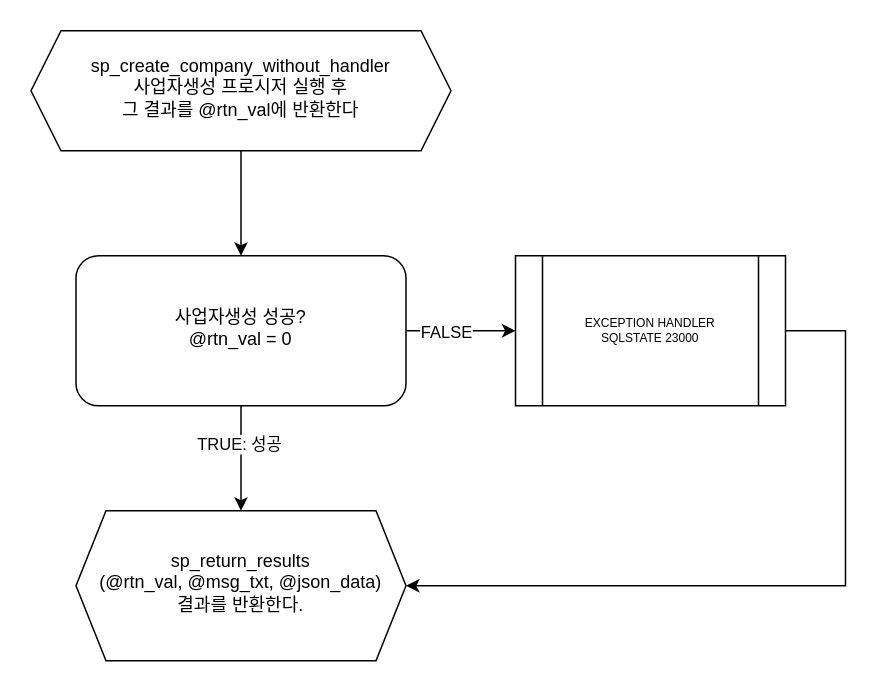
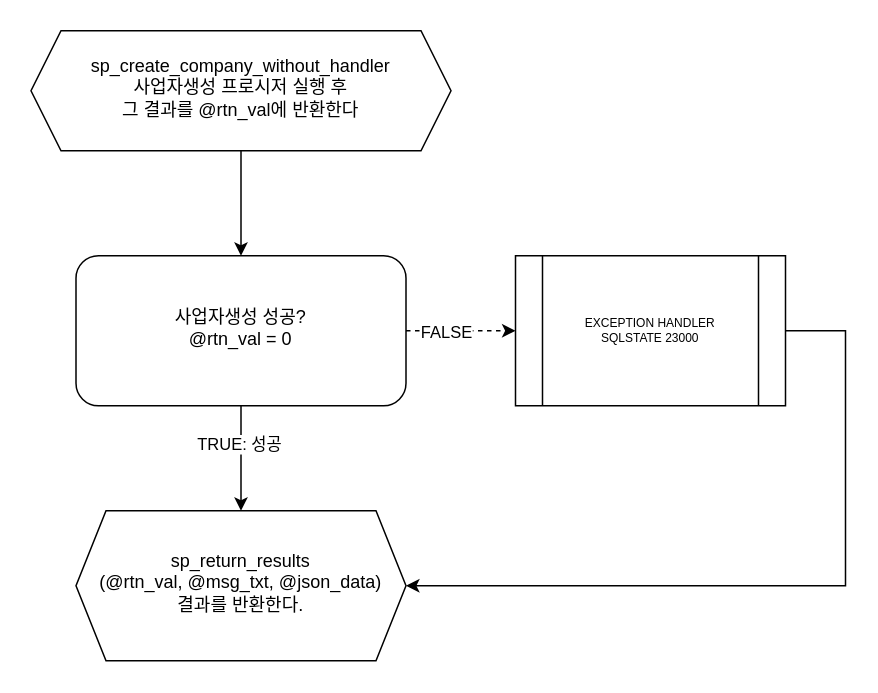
edge "사업자생성 성공? @rtn_val = 0" -> "EXCEPTION HANDLER SQLSTATE 23000": style solid -> dashed
